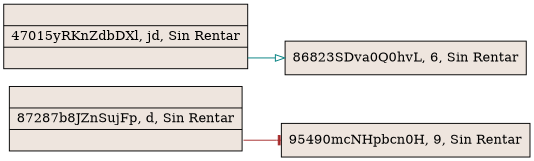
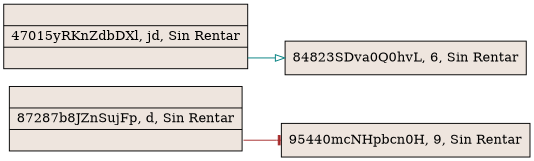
node "86823SDva0Q0hvL, 6, Sin Rentar": label "86823SDva0Q0hvL, 6, Sin Rentar" -> "84823SDva0Q0hvL, 6, Sin Rentar"
node "95490mcNHpbcn0H, 9, Sin Rentar": label "95490mcNHpbcn0H, 9, Sin Rentar" -> "95440mcNHpbcn0H, 9, Sin Rentar"
